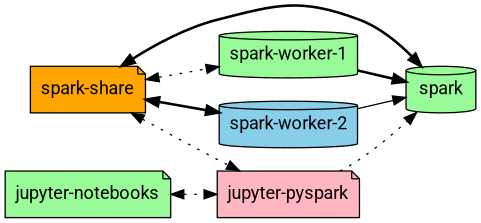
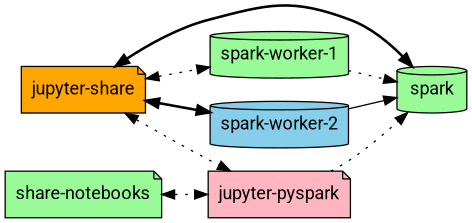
edge "spark-worker-1" -> "spark": style bold -> dotted
node "spark-share": label "spark-share" -> "jupyter-share"
node "jupyter-notebooks": label "jupyter-notebooks" -> "share-notebooks"
